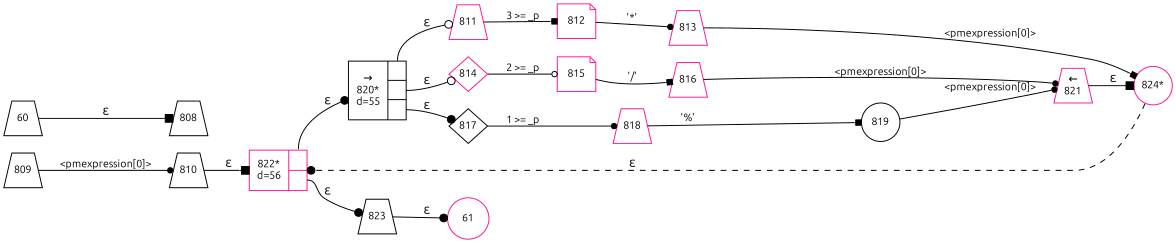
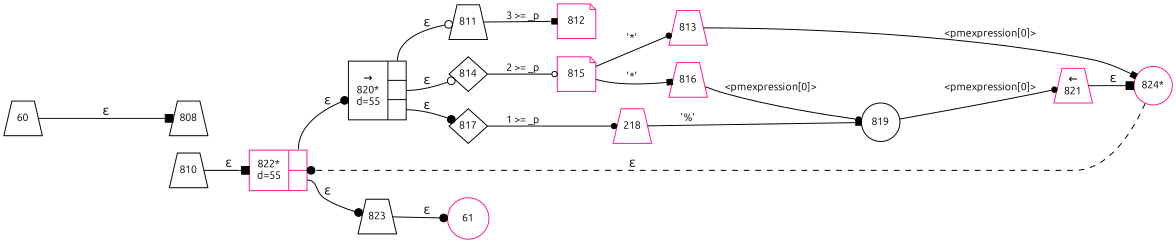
node "811": color deeppink -> black
edge "812" -> "813": now "815" -> "813"
node "814": color deeppink -> black
edge "815" -> "816": label "'/'" -> "'*'"
edge "816" -> "← 821": now "816" -> "819"
node "818": label "818" -> "218"
node "809": removed
node "822*": text "d=56" -> "d=55"
